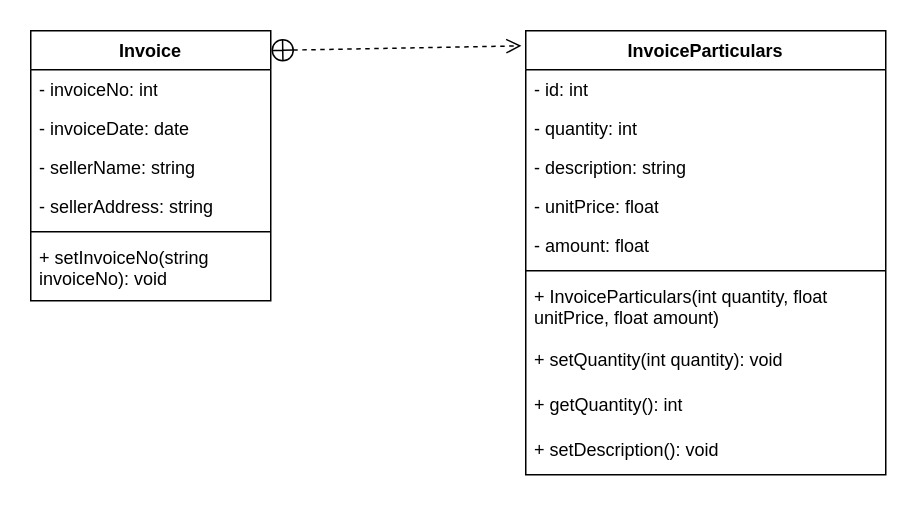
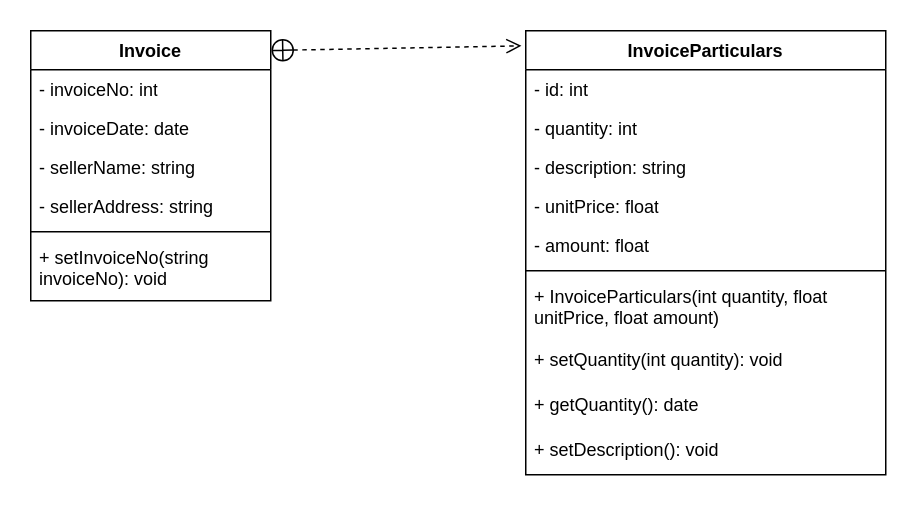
node "+ getQuantity(): int": label "+ getQuantity(): int" -> "+ getQuantity(): date"
